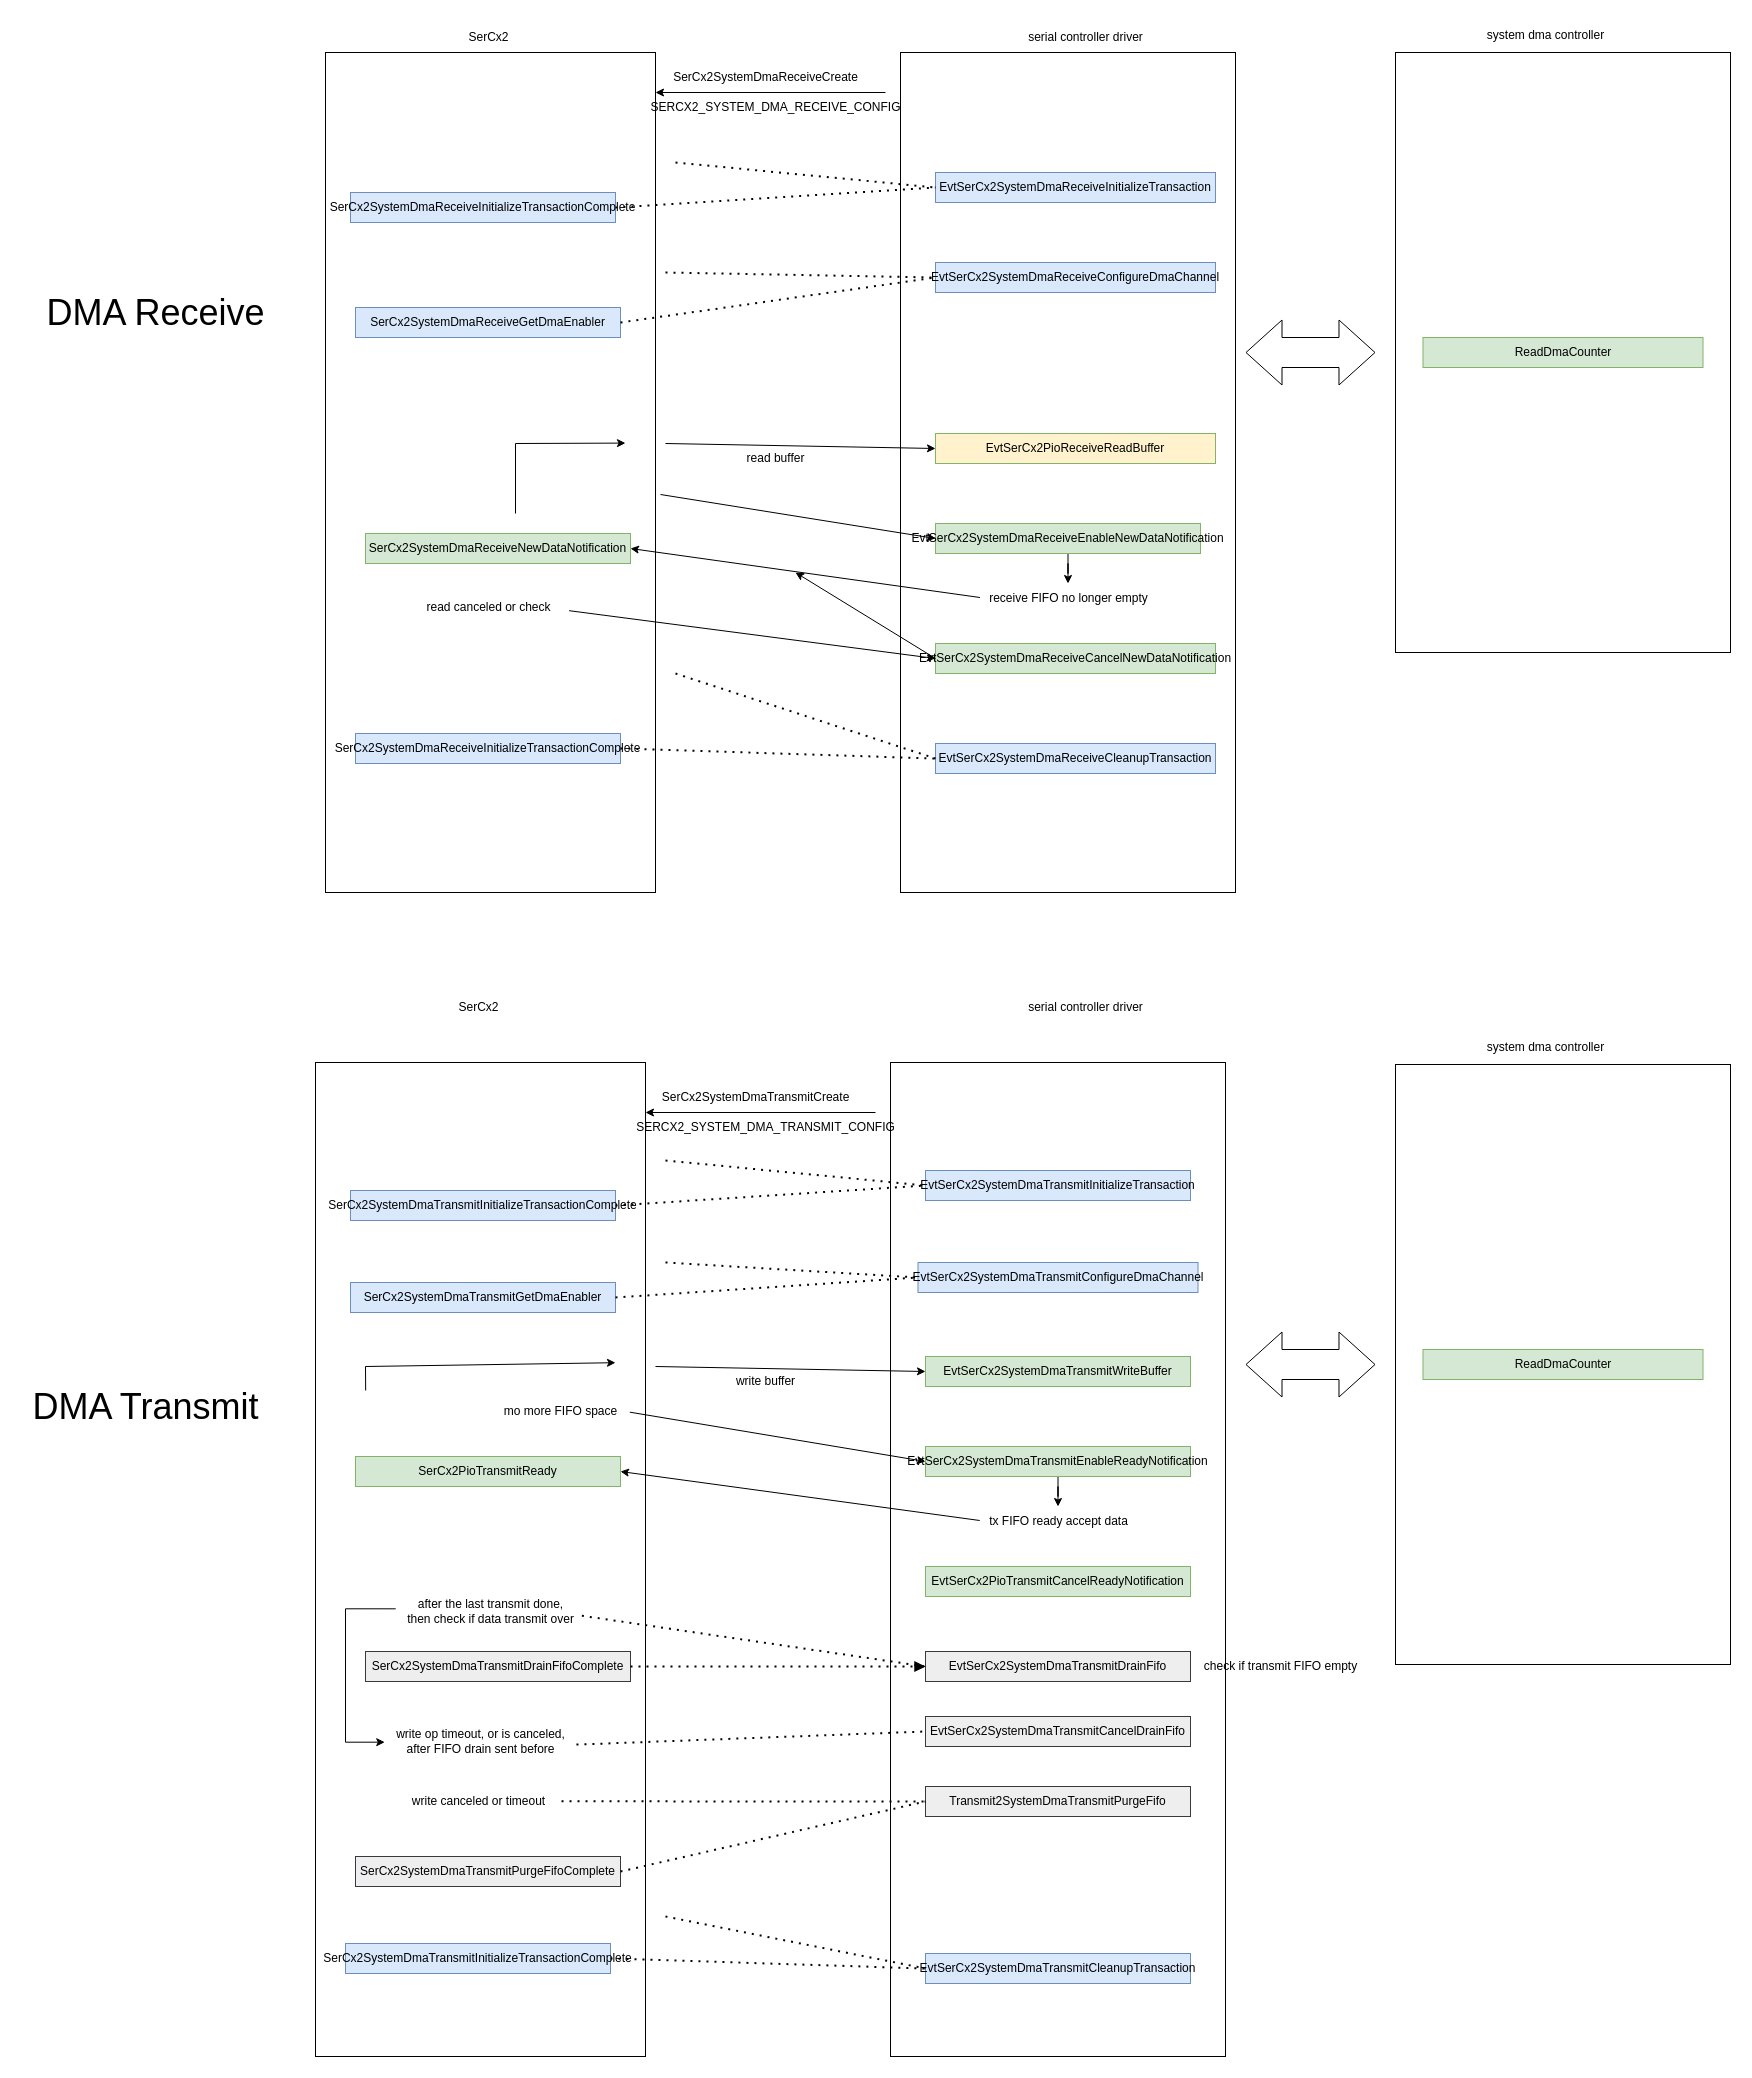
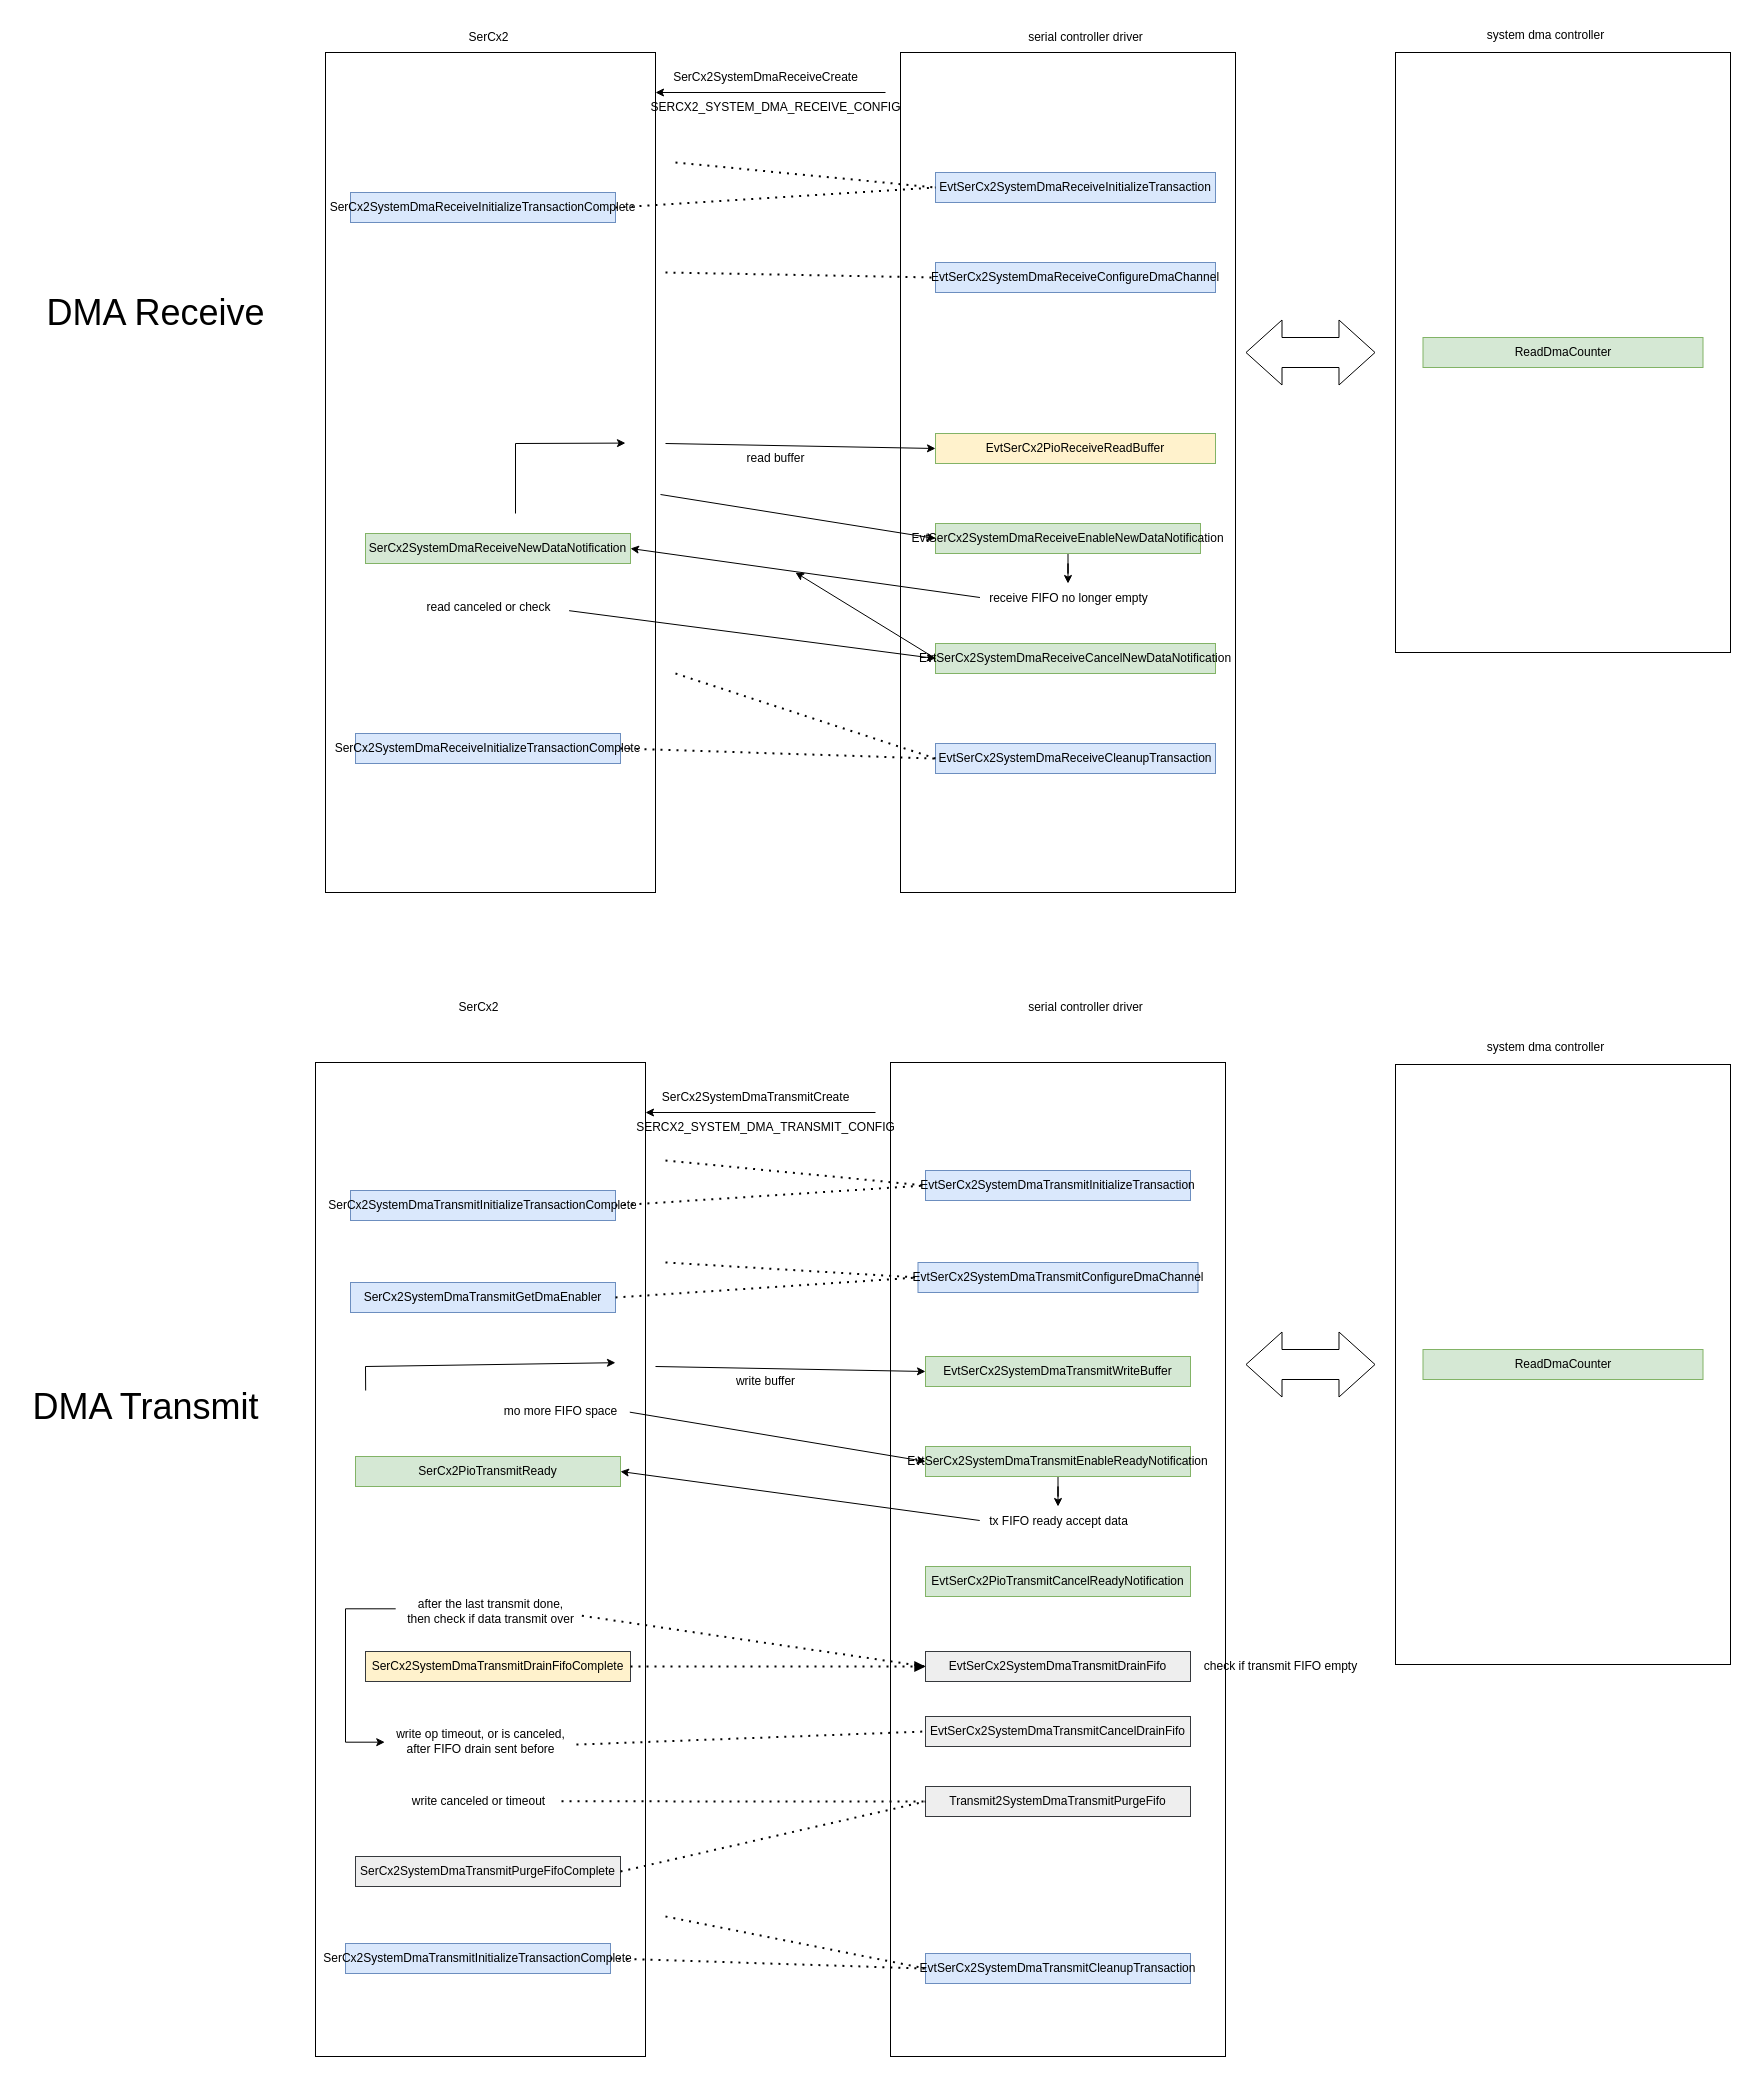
edge "EvtSerCx2SystemDmaReceiveConfigureDmaChannel" -- "SerCx2SystemDmaReceiveGetDmaEnabler": removed
node "SerCx2SystemDmaReceiveGetDmaEnabler": removed
node "SerCx2SystemDmaTransmitDrainFifoComplete": fillcolor #eeeeee -> #fff2cc
